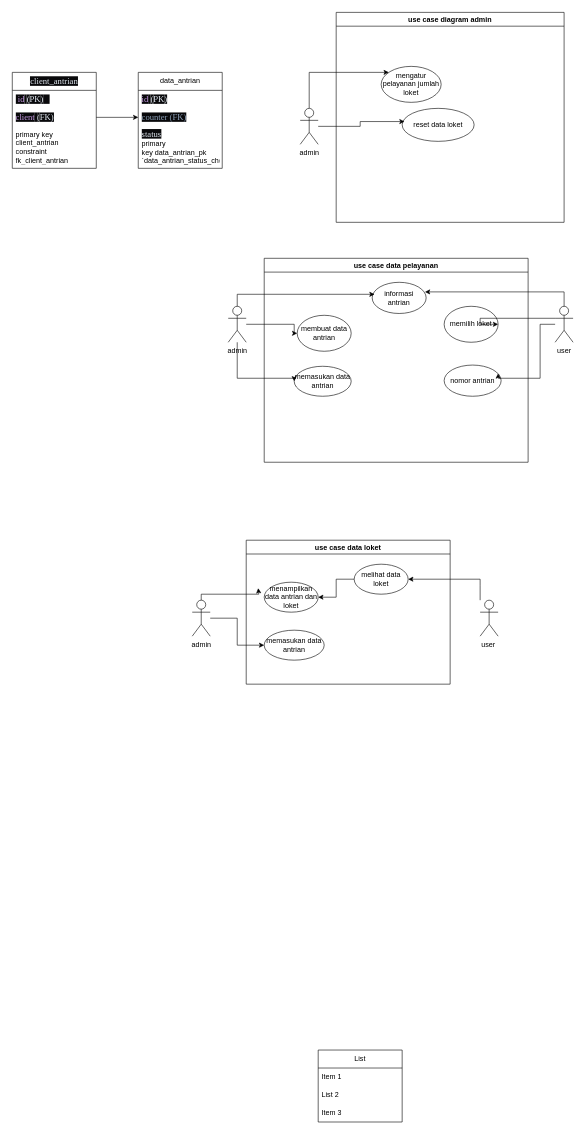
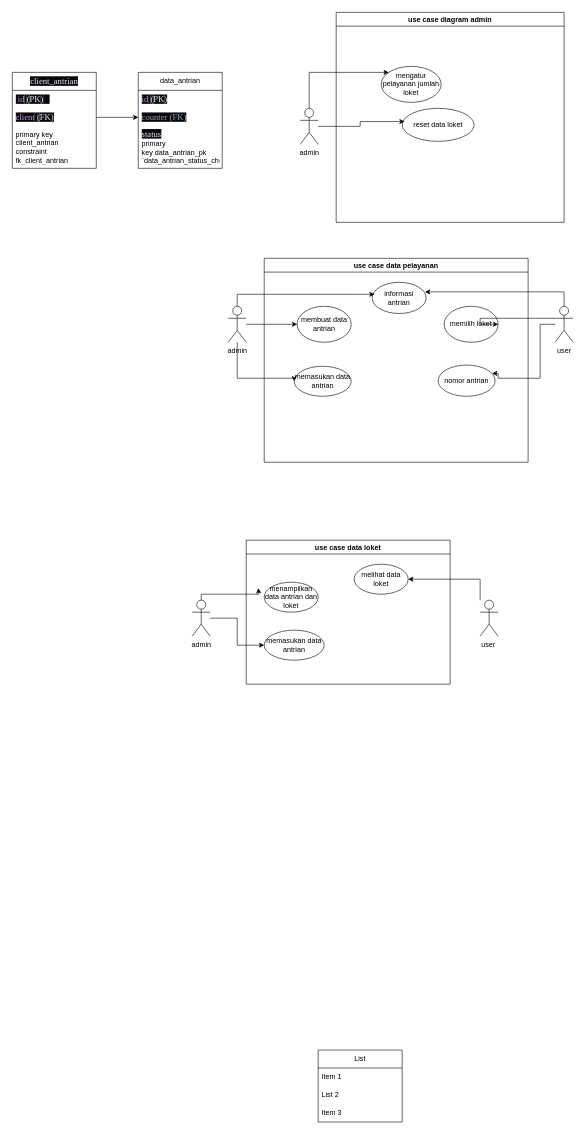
node "membuat data antrian": moved (324, 333) -> (324, 324)
node "nomor antrian": moved (473, 381) -> (467, 381)
edge "melihat data loket" -> "menampilkan data antrian dan loket": removed
